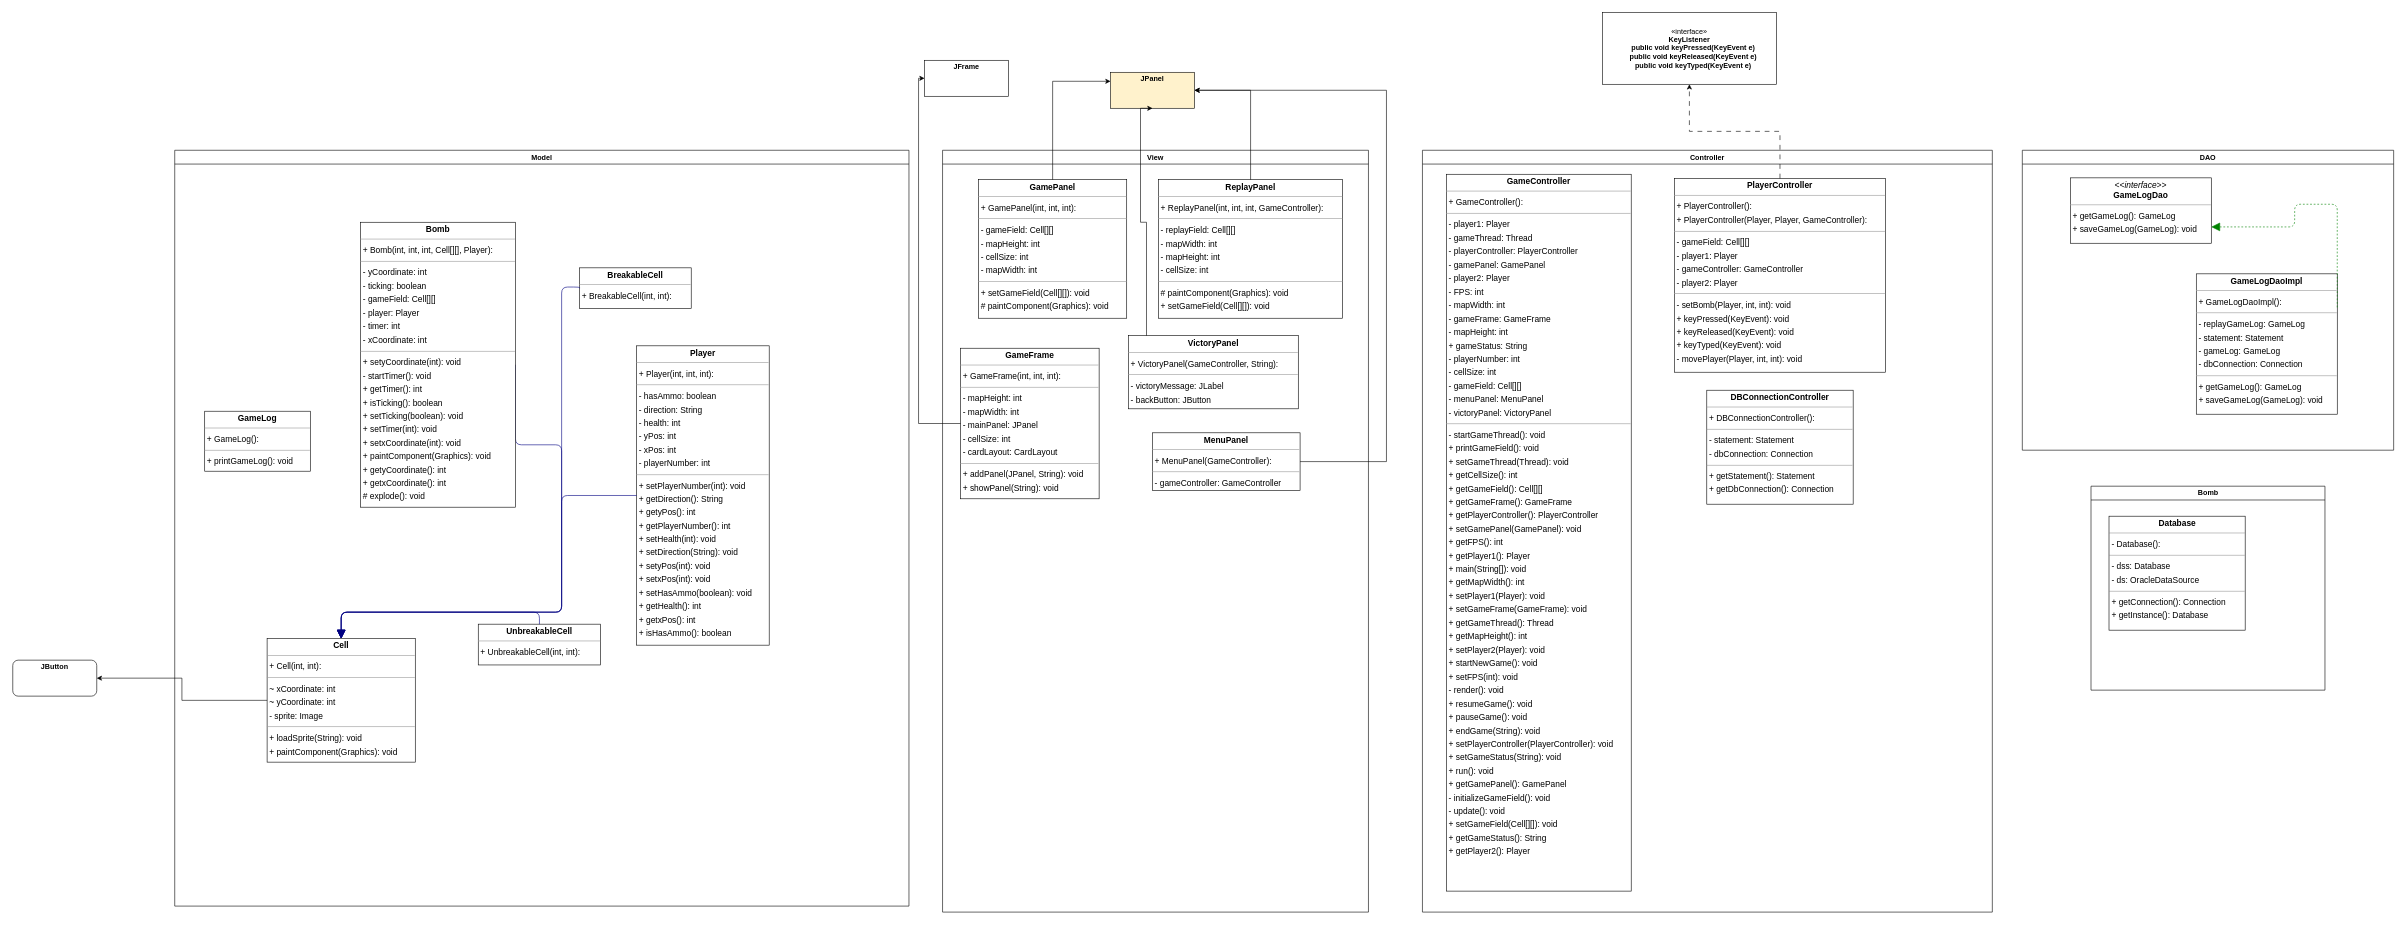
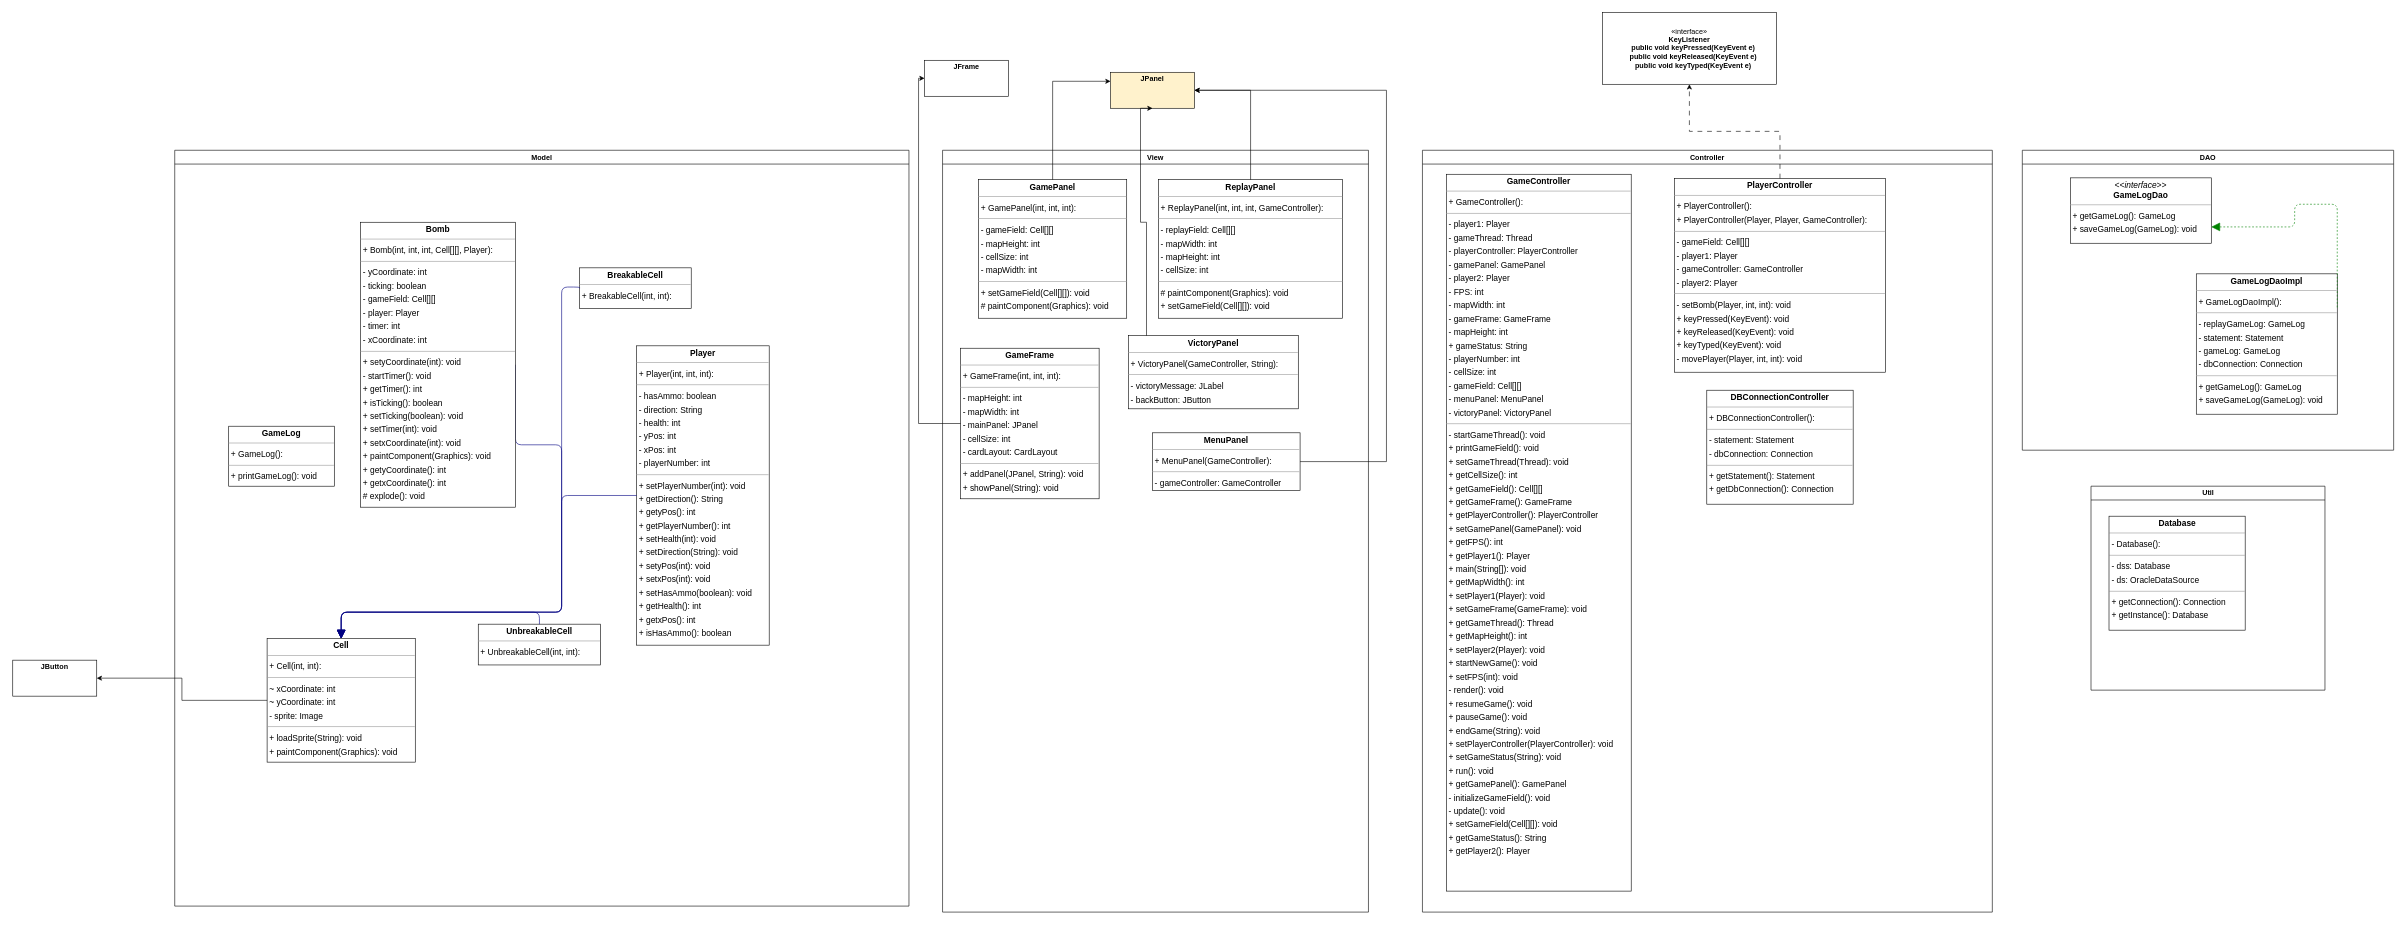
node "GameLog + GameLog(): + printGameLog(): void": moved (257, 441) -> (281, 456)
node "Bomb": label "Bomb" -> "Util"
node "JButton": shape rounded rectangle -> rectangle
